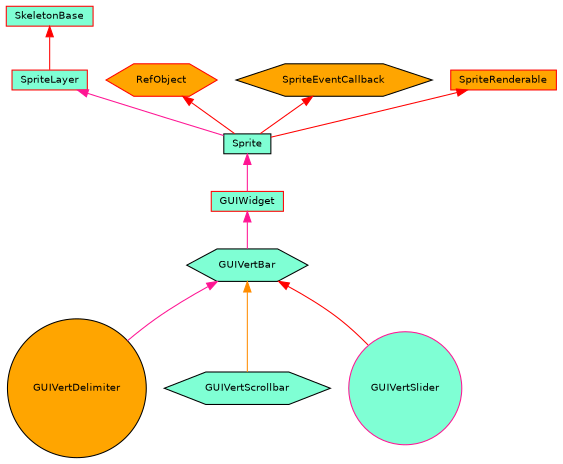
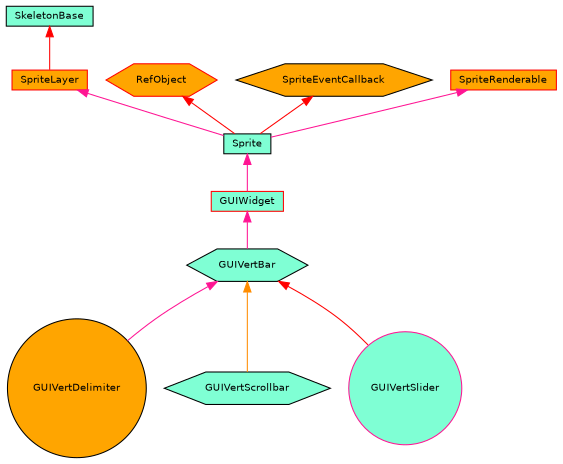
node "SkeletonBase": color red -> black
node "SpriteLayer": fillcolor aquamarine -> orange
edge "Sprite" -> "SpriteRenderable": color red -> deeppink
